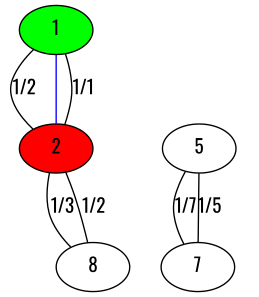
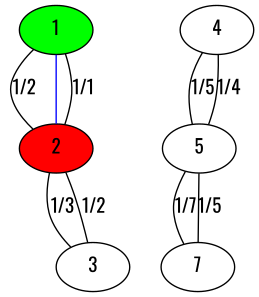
node "4": added
node "8": label "8" -> "3"
